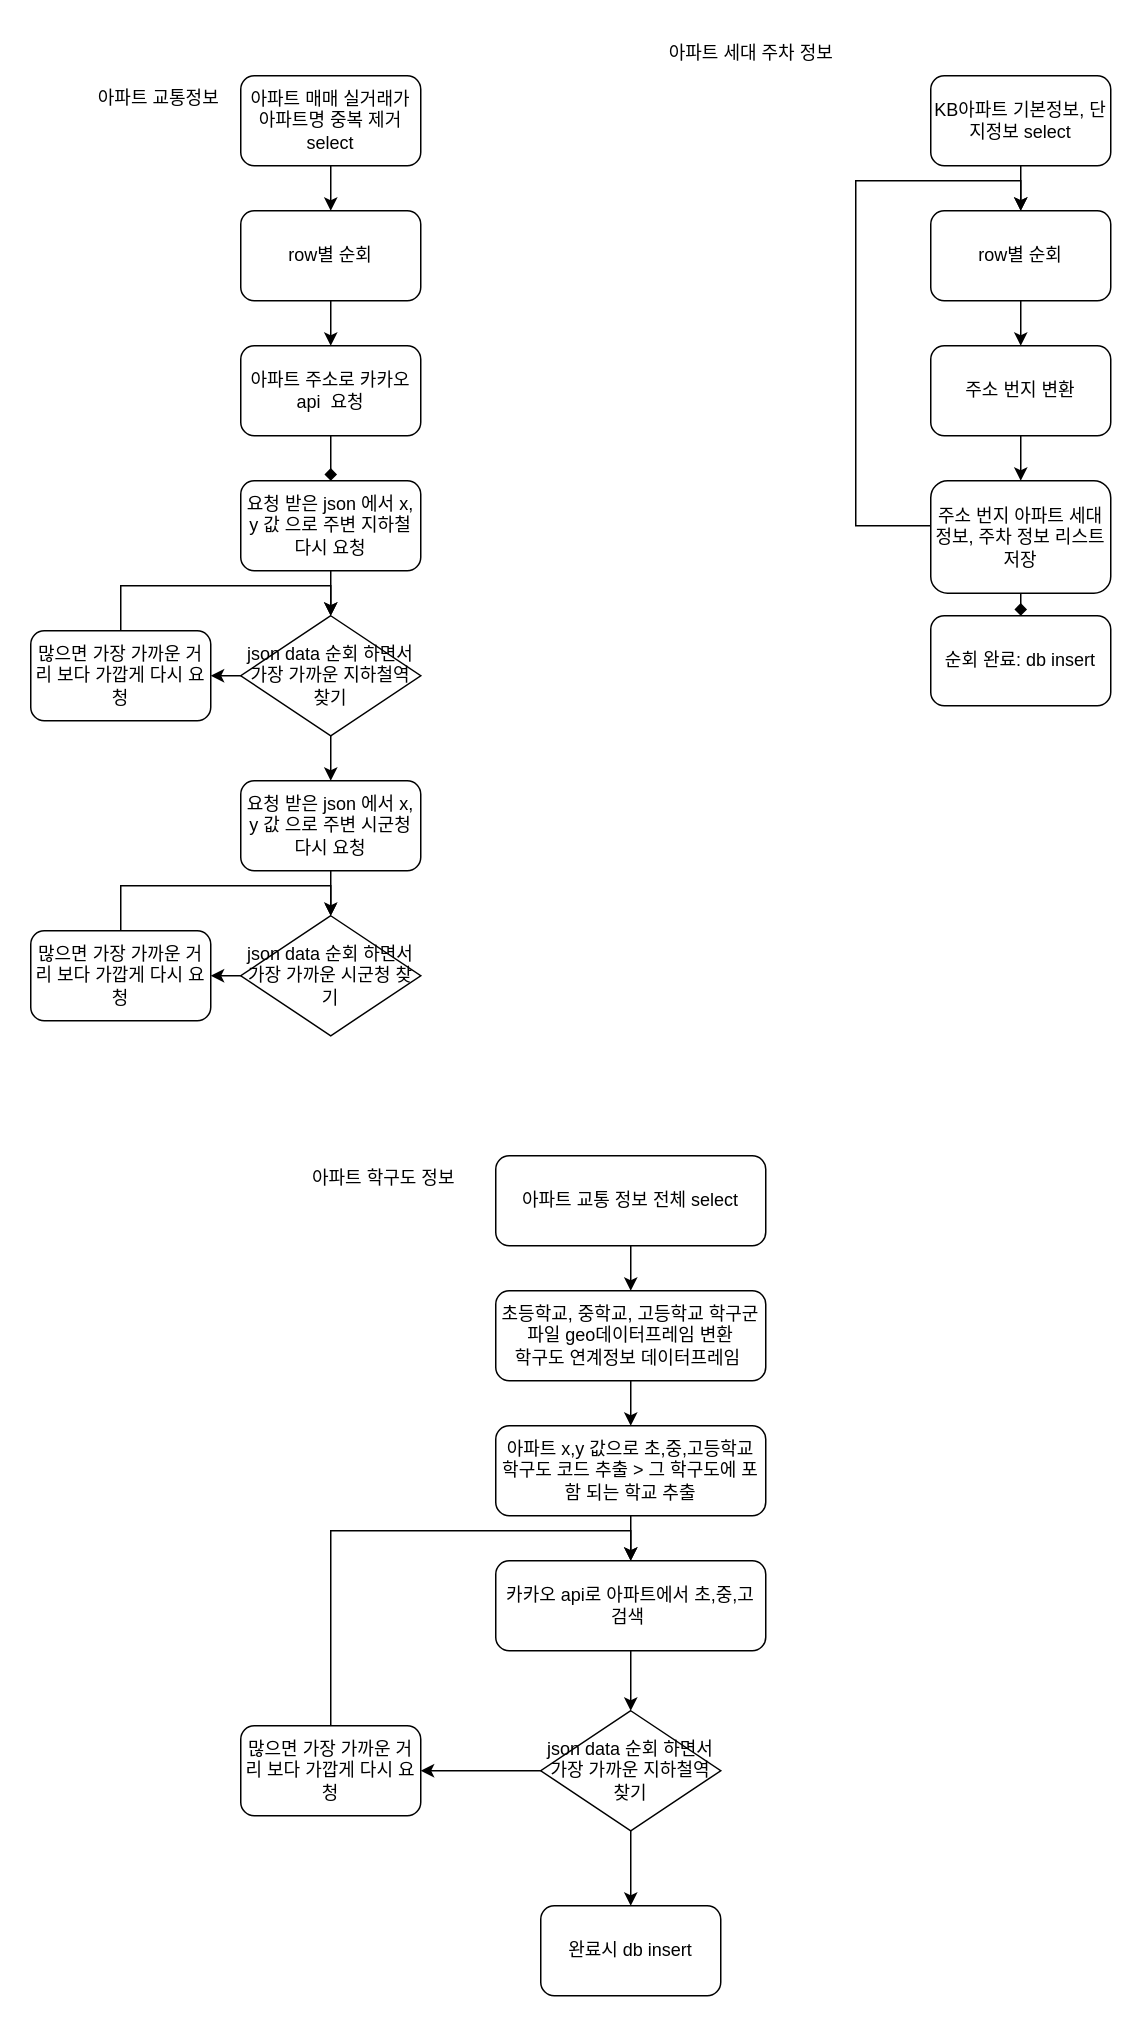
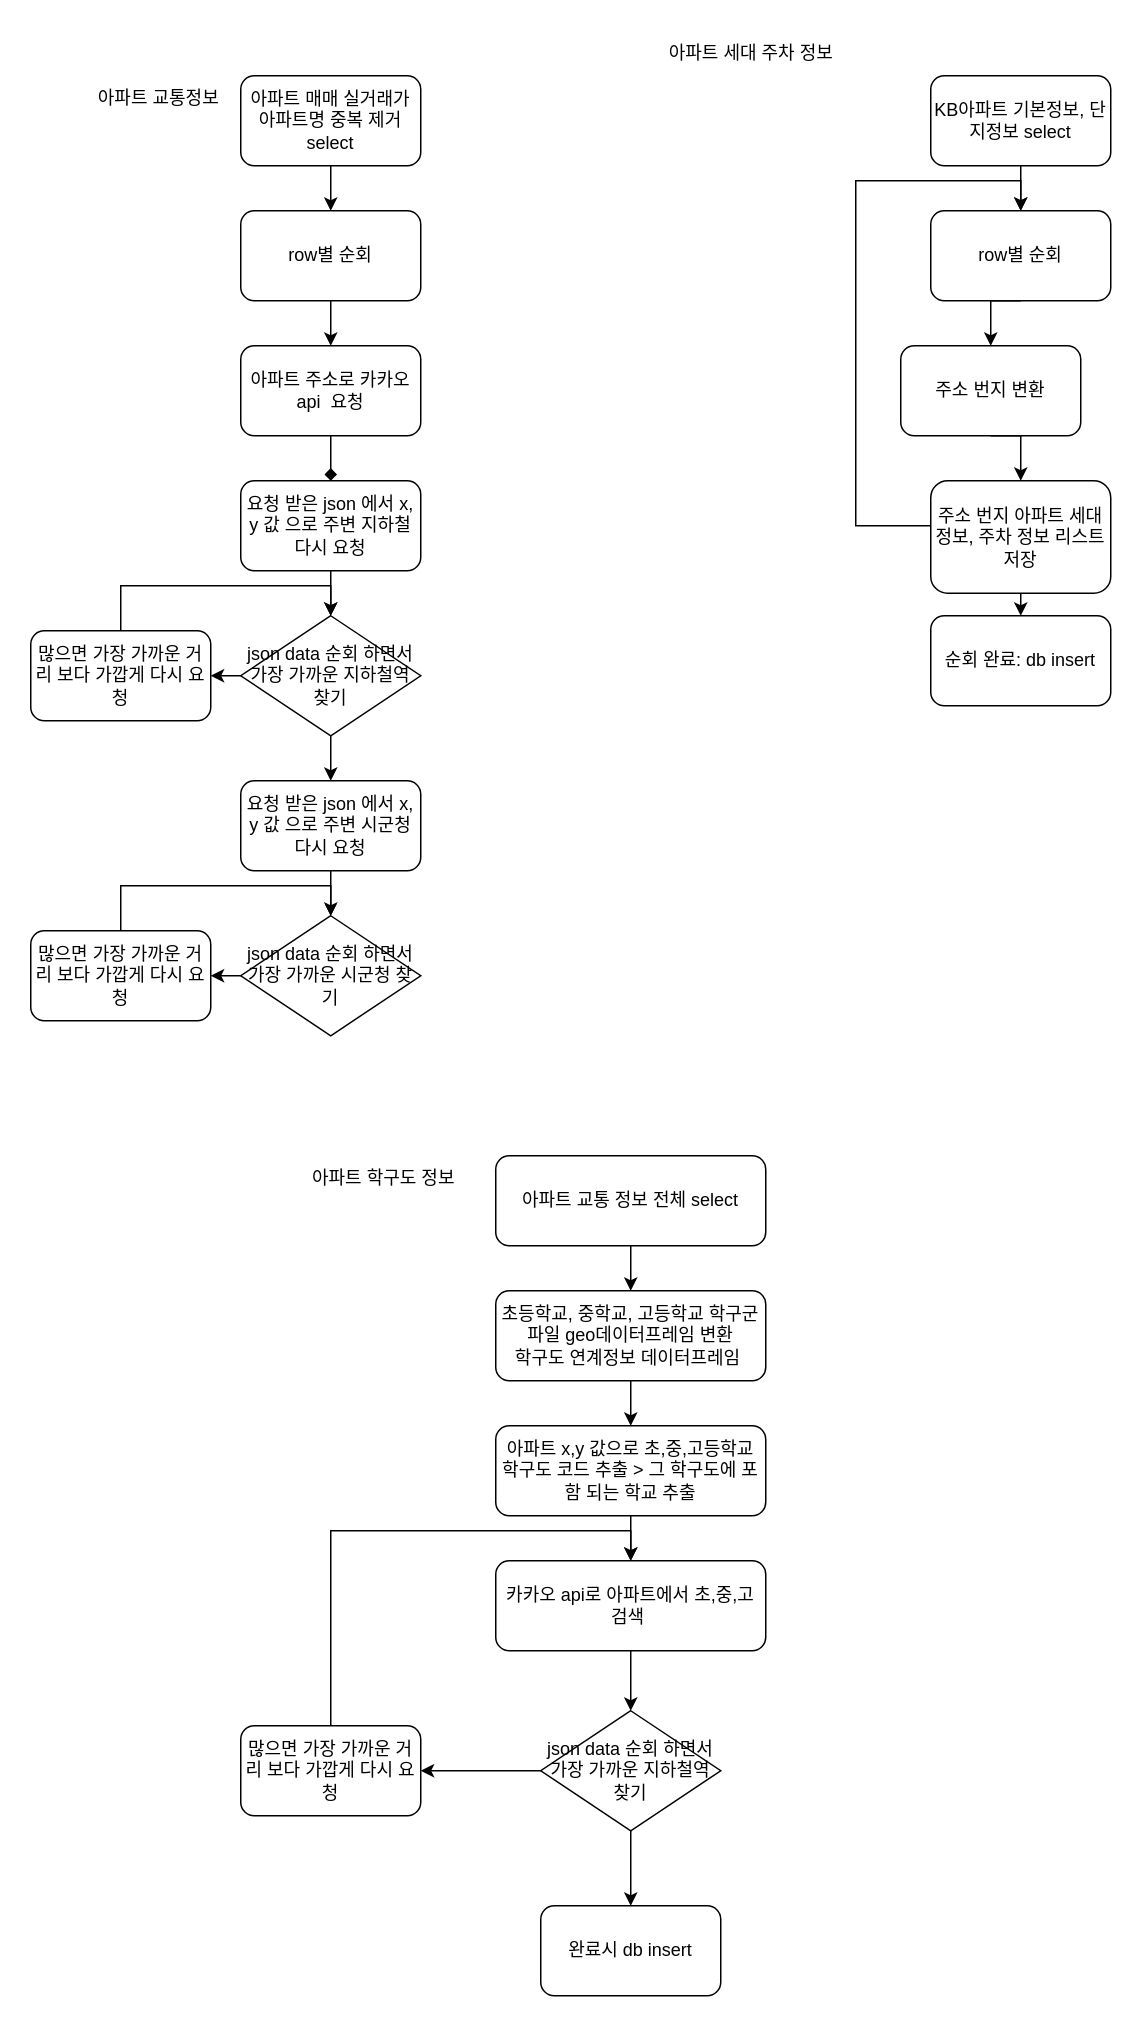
node "주소 번지 변환": moved (1021, 391) -> (991, 391)
edge "주소 번지 아파트 세대정보, 주차 정보 리스트저장" -> "순회 완료: db insert": arrowhead diamond -> classic
